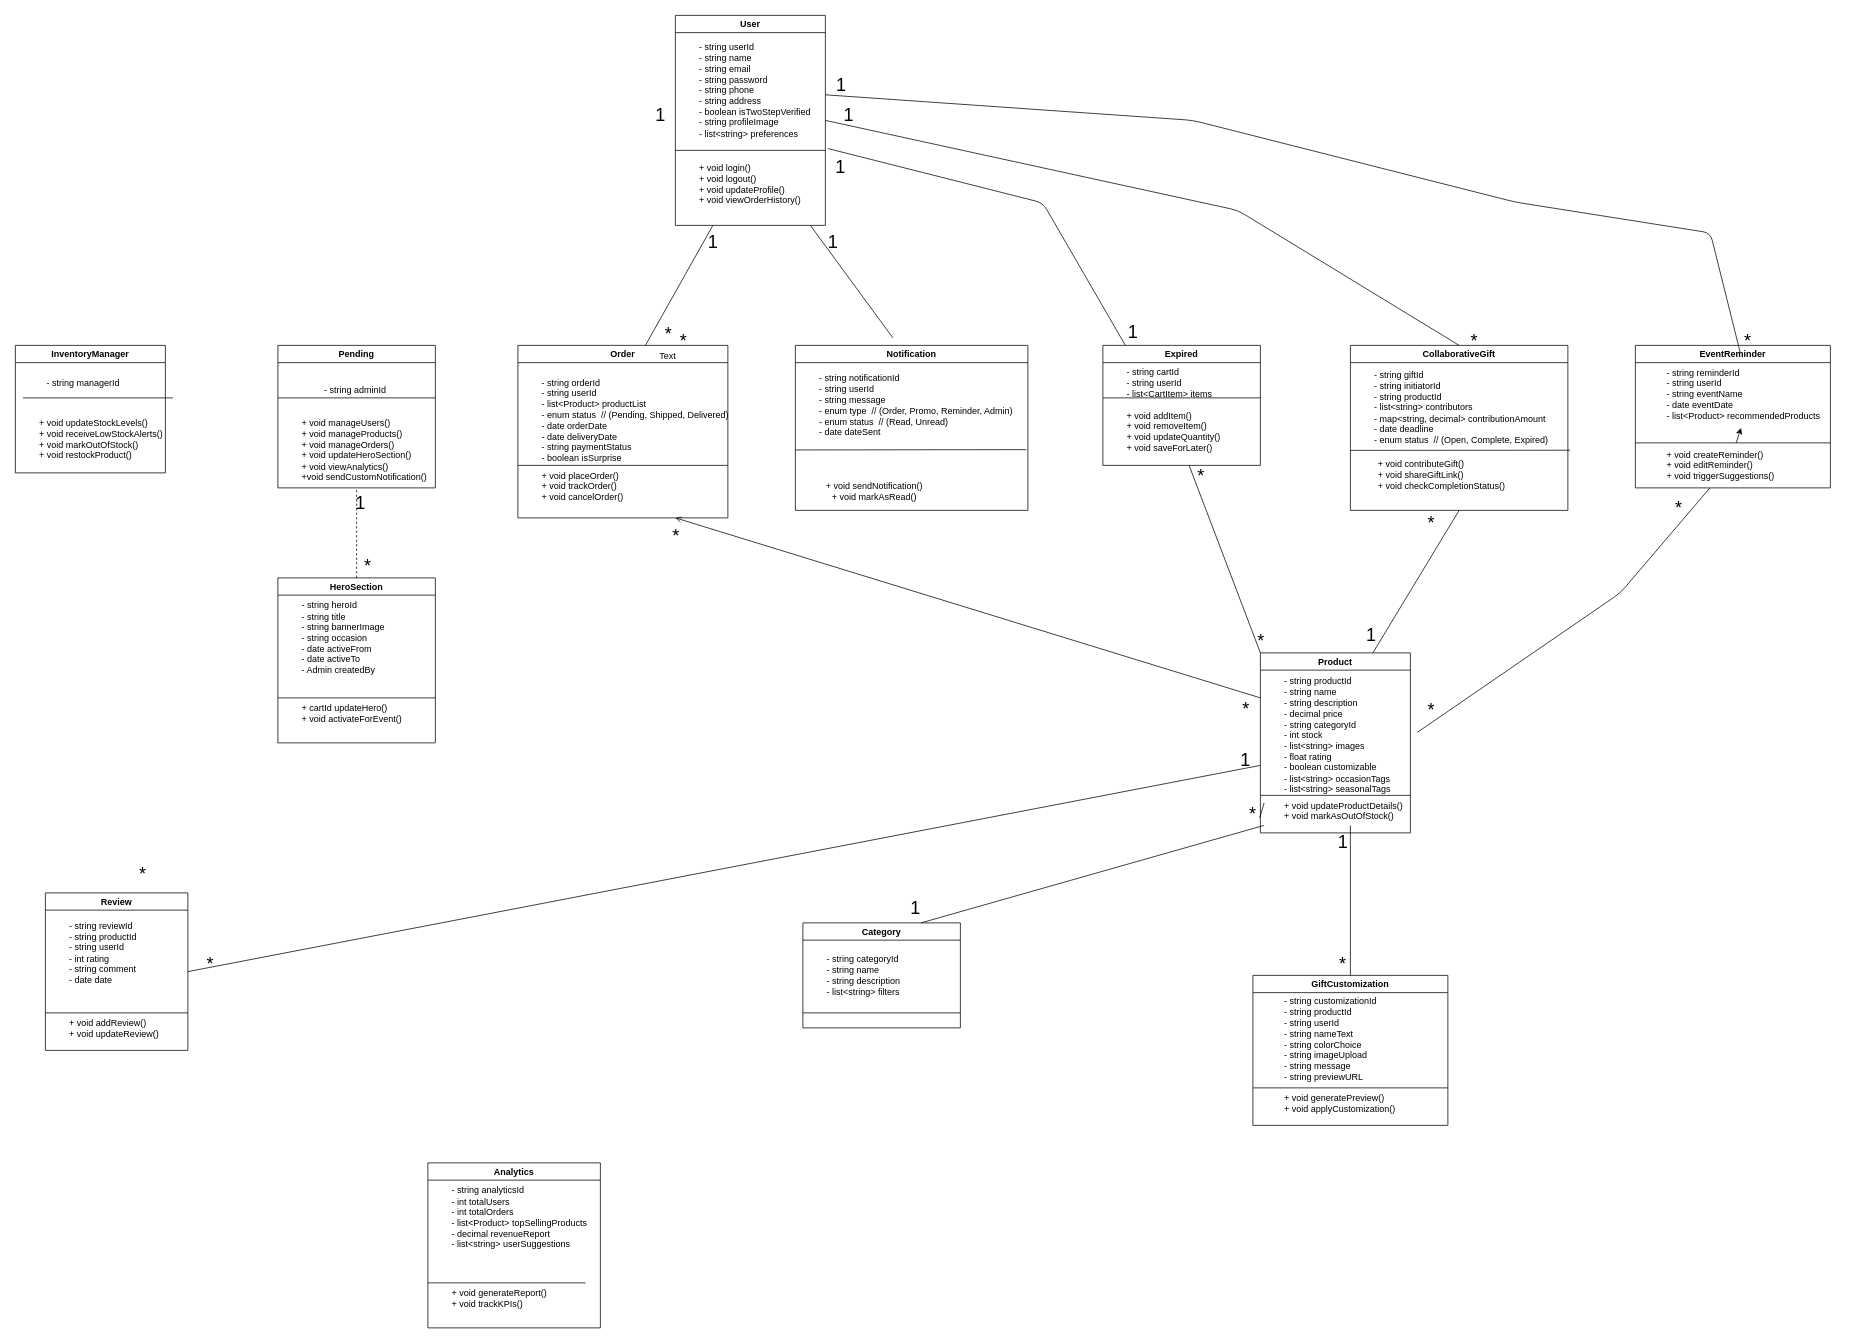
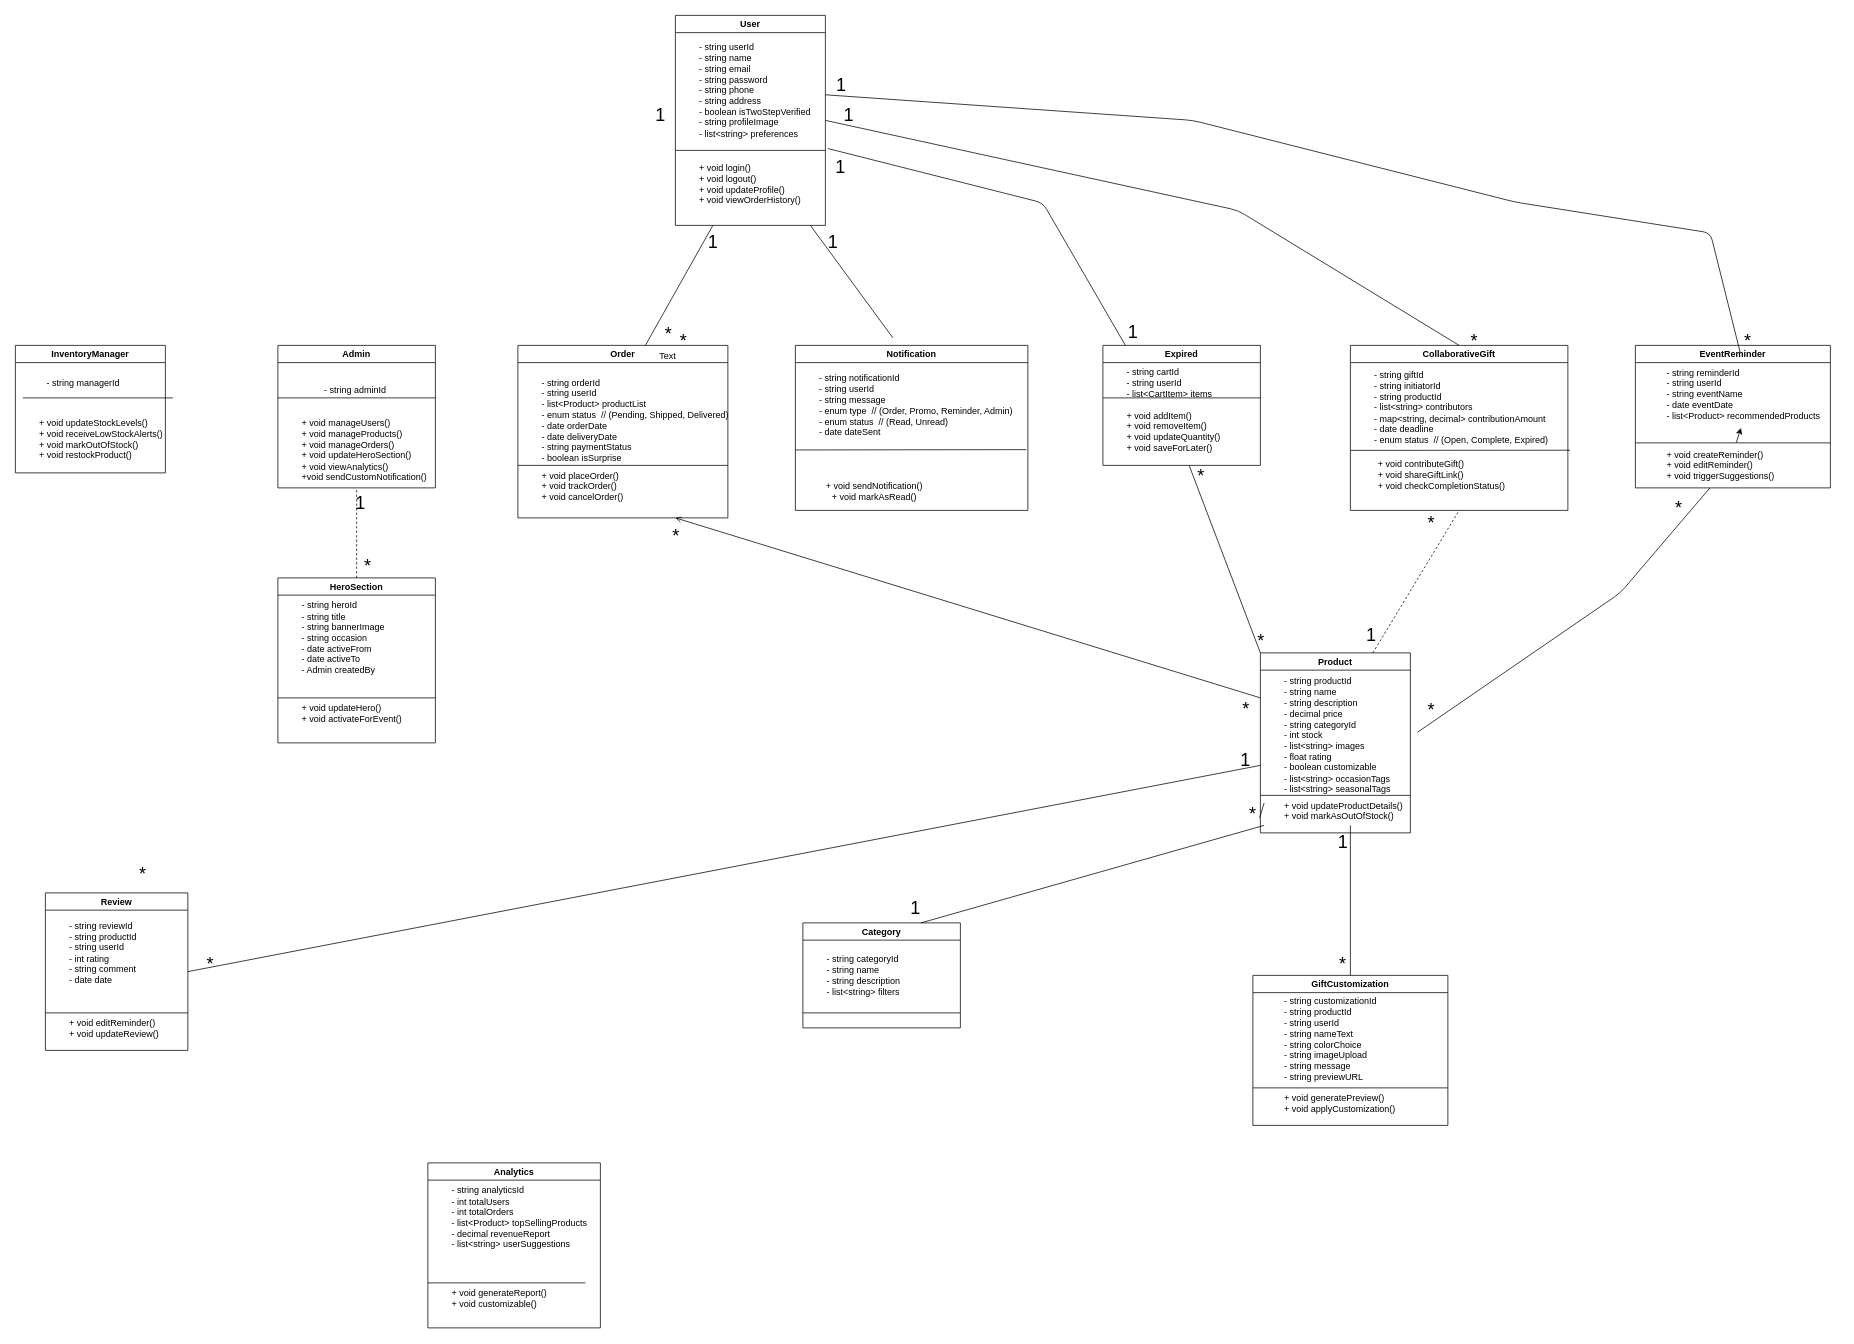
node "Pending": label "Pending" -> "Admin"
edge "CollaborativeGift" -- "Product": style solid -> dashed
node "+ cartId updateHero() + void activateForEvent()": label "+ cartId updateHero() + void activateForEvent()" -> "+ void updateHero() + void activateForEvent()"
node "+ void addReview() + void updateReview()": label "+ void addReview() + void updateReview()" -> "+ void editReminder() + void updateReview()"
node "+ void generateReport() + void trackKPIs()": label "+ void generateReport() + void trackKPIs()" -> "+ void generateReport() + void customizable()"
